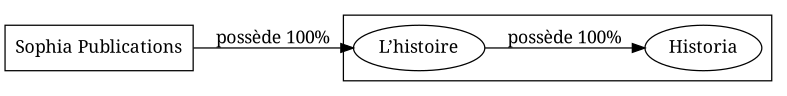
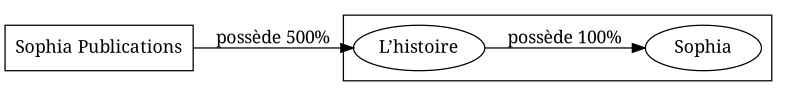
edge "Sophia Publications" -> "L’histoire": label "possède 100%" -> "possède 500%"
node "Historia": label "Historia" -> "Sophia"
